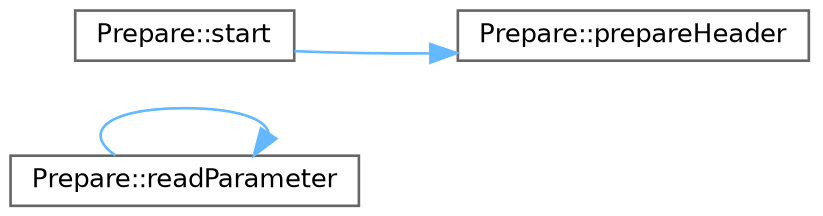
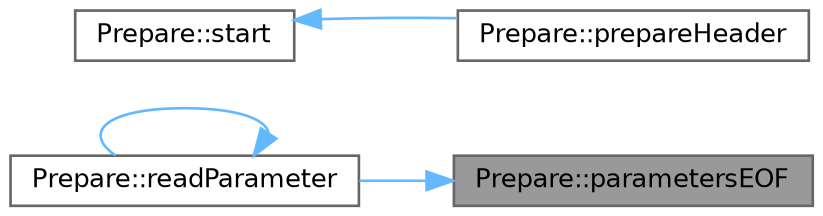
edge "Prepare::start" -> "Prepare::prepareHeader": reversed
node "Prepare::parametersEOF": added
